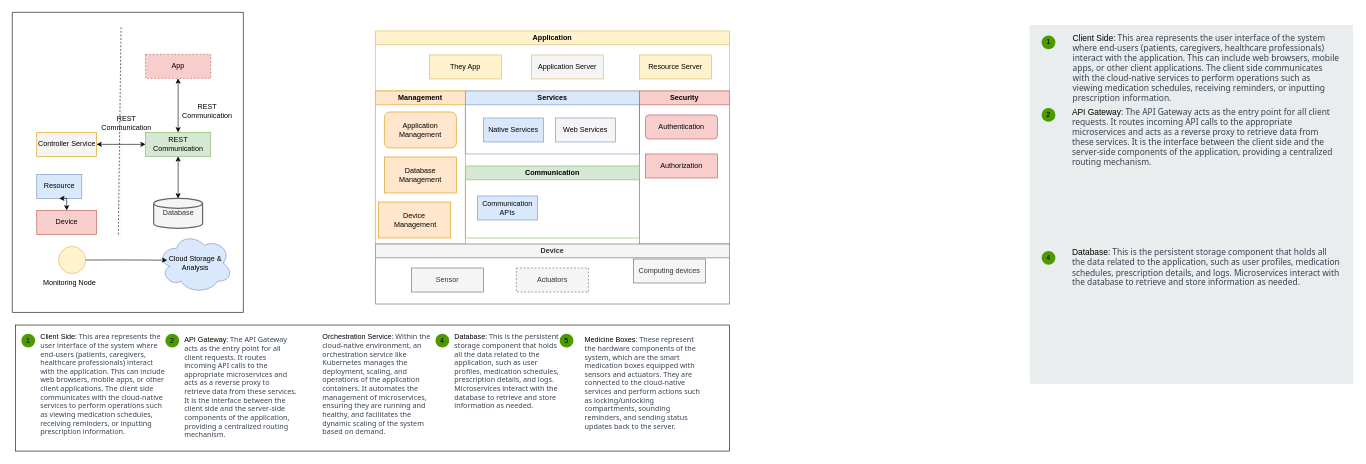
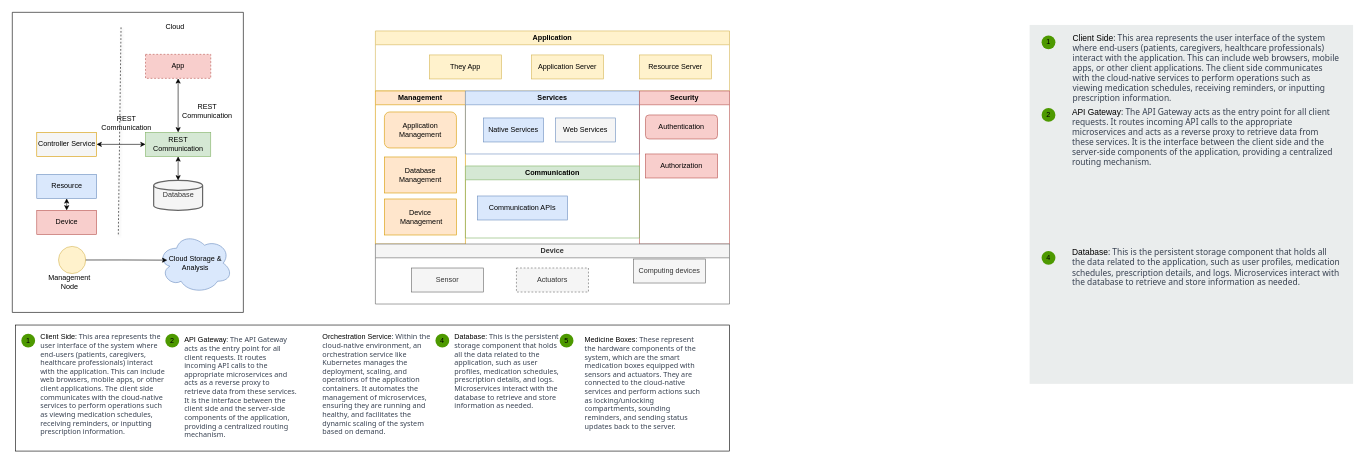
node "Cloud": added
node "Application Server": fillcolor #f5f5f5 -> #fff2cc
node "Resource": size 45x24 -> 60x24
node "Communication APIs": size 60x24 -> 90x24
node "Database": moved (178, 213) -> (178, 195)
node "Device Management": moved (414, 220) -> (420, 217)
node "Monitoring Node": label "Monitoring Node" -> "Management Node"
